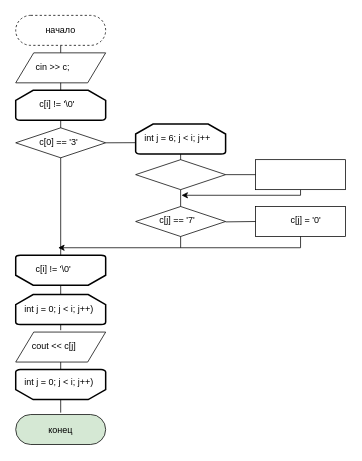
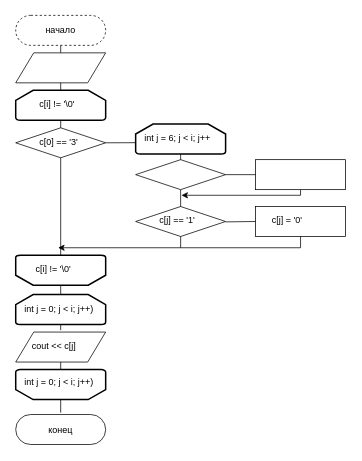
node "cin >> c;": removed
node "c[j] == '7'": label "c[j] == '7'" -> "c[j] == '1'"
node "c[j] = '0'": moved (315, 222) -> (297, 222)
node "конец": fillcolor #d5e8d4 -> #ffffff
